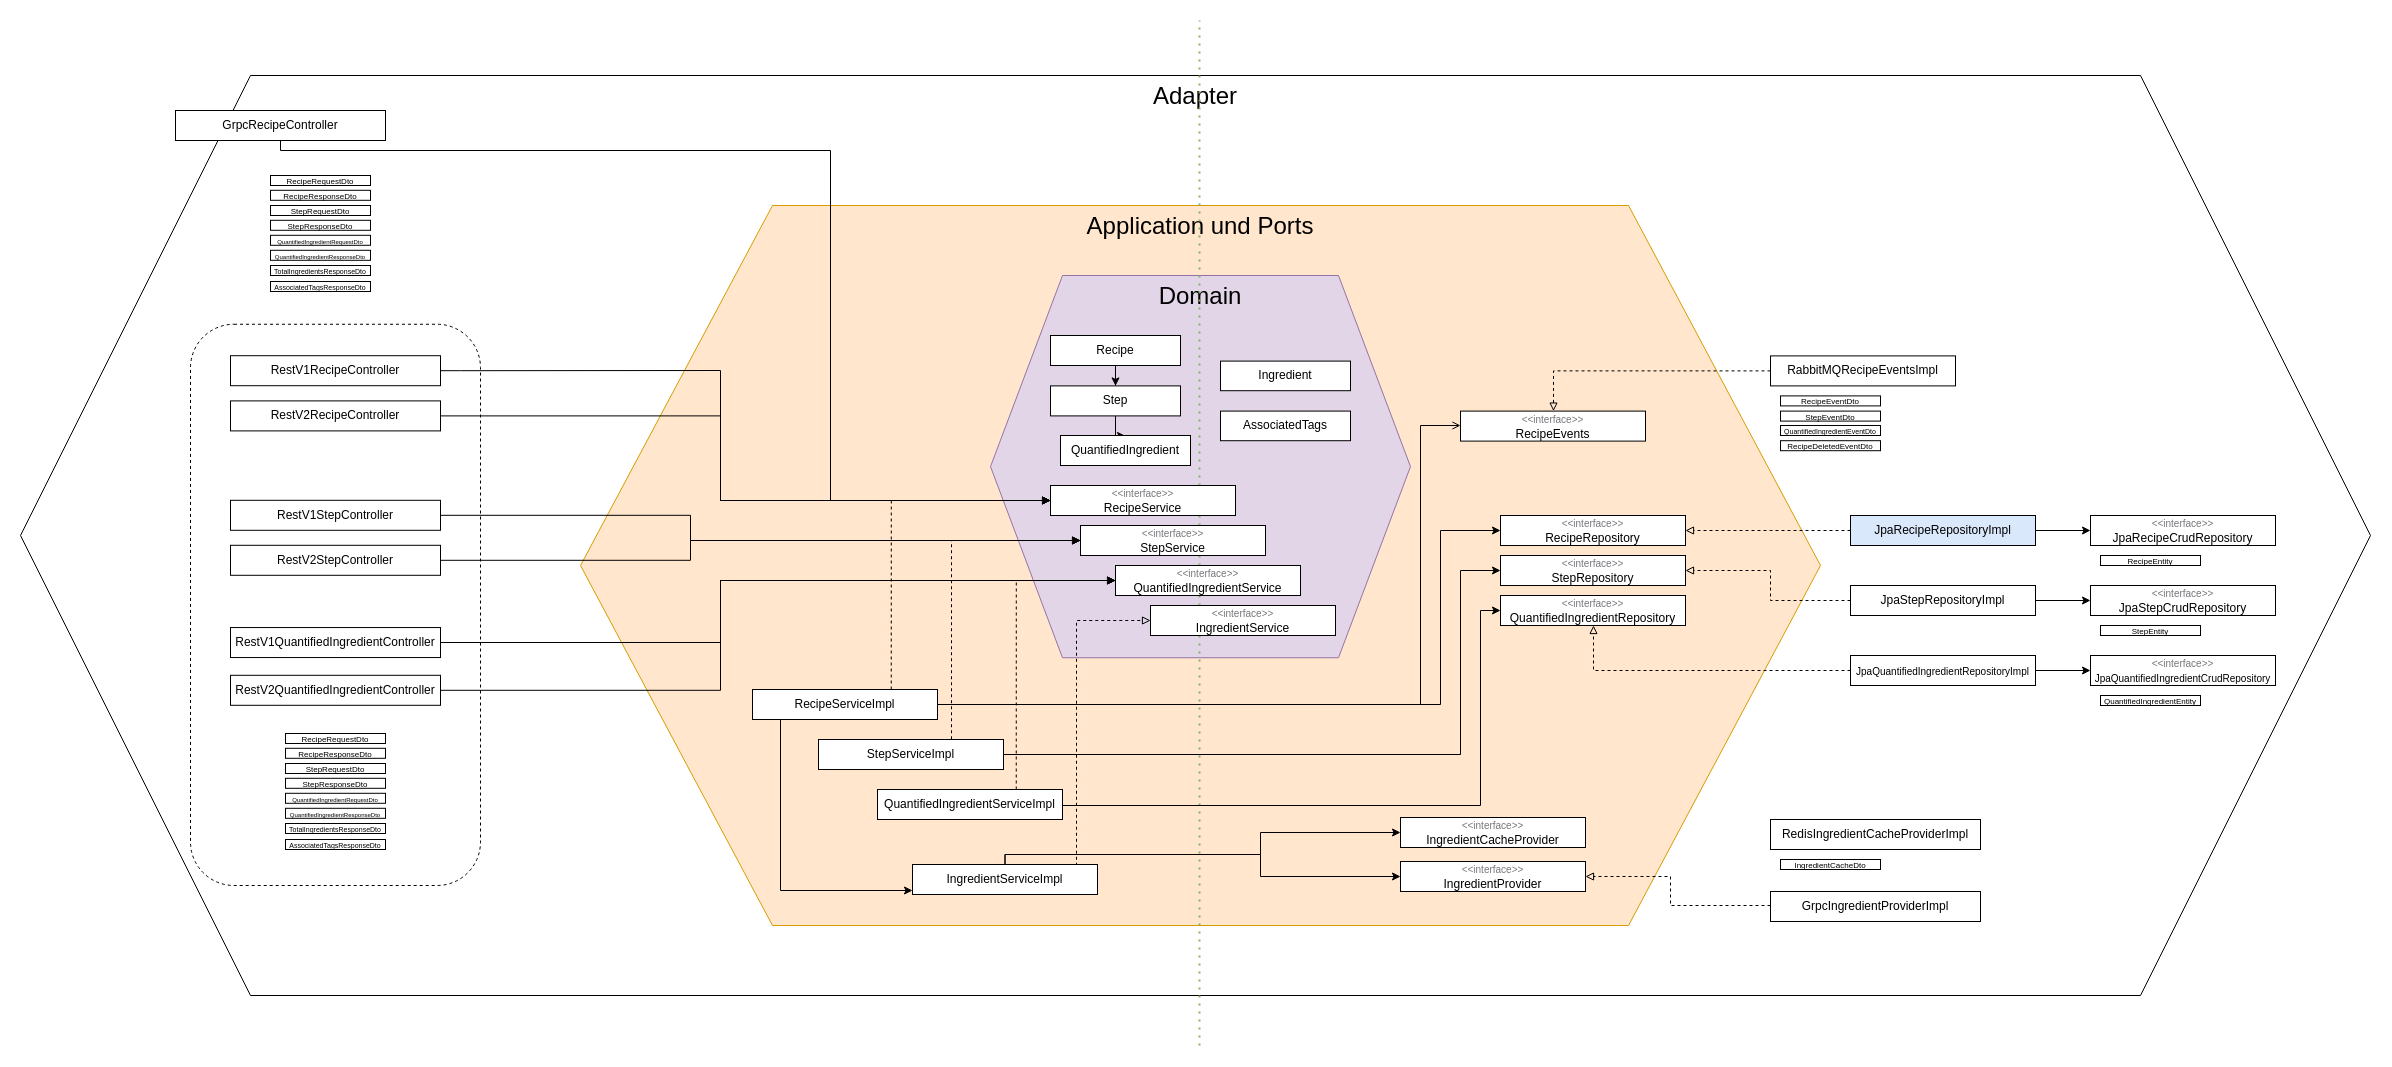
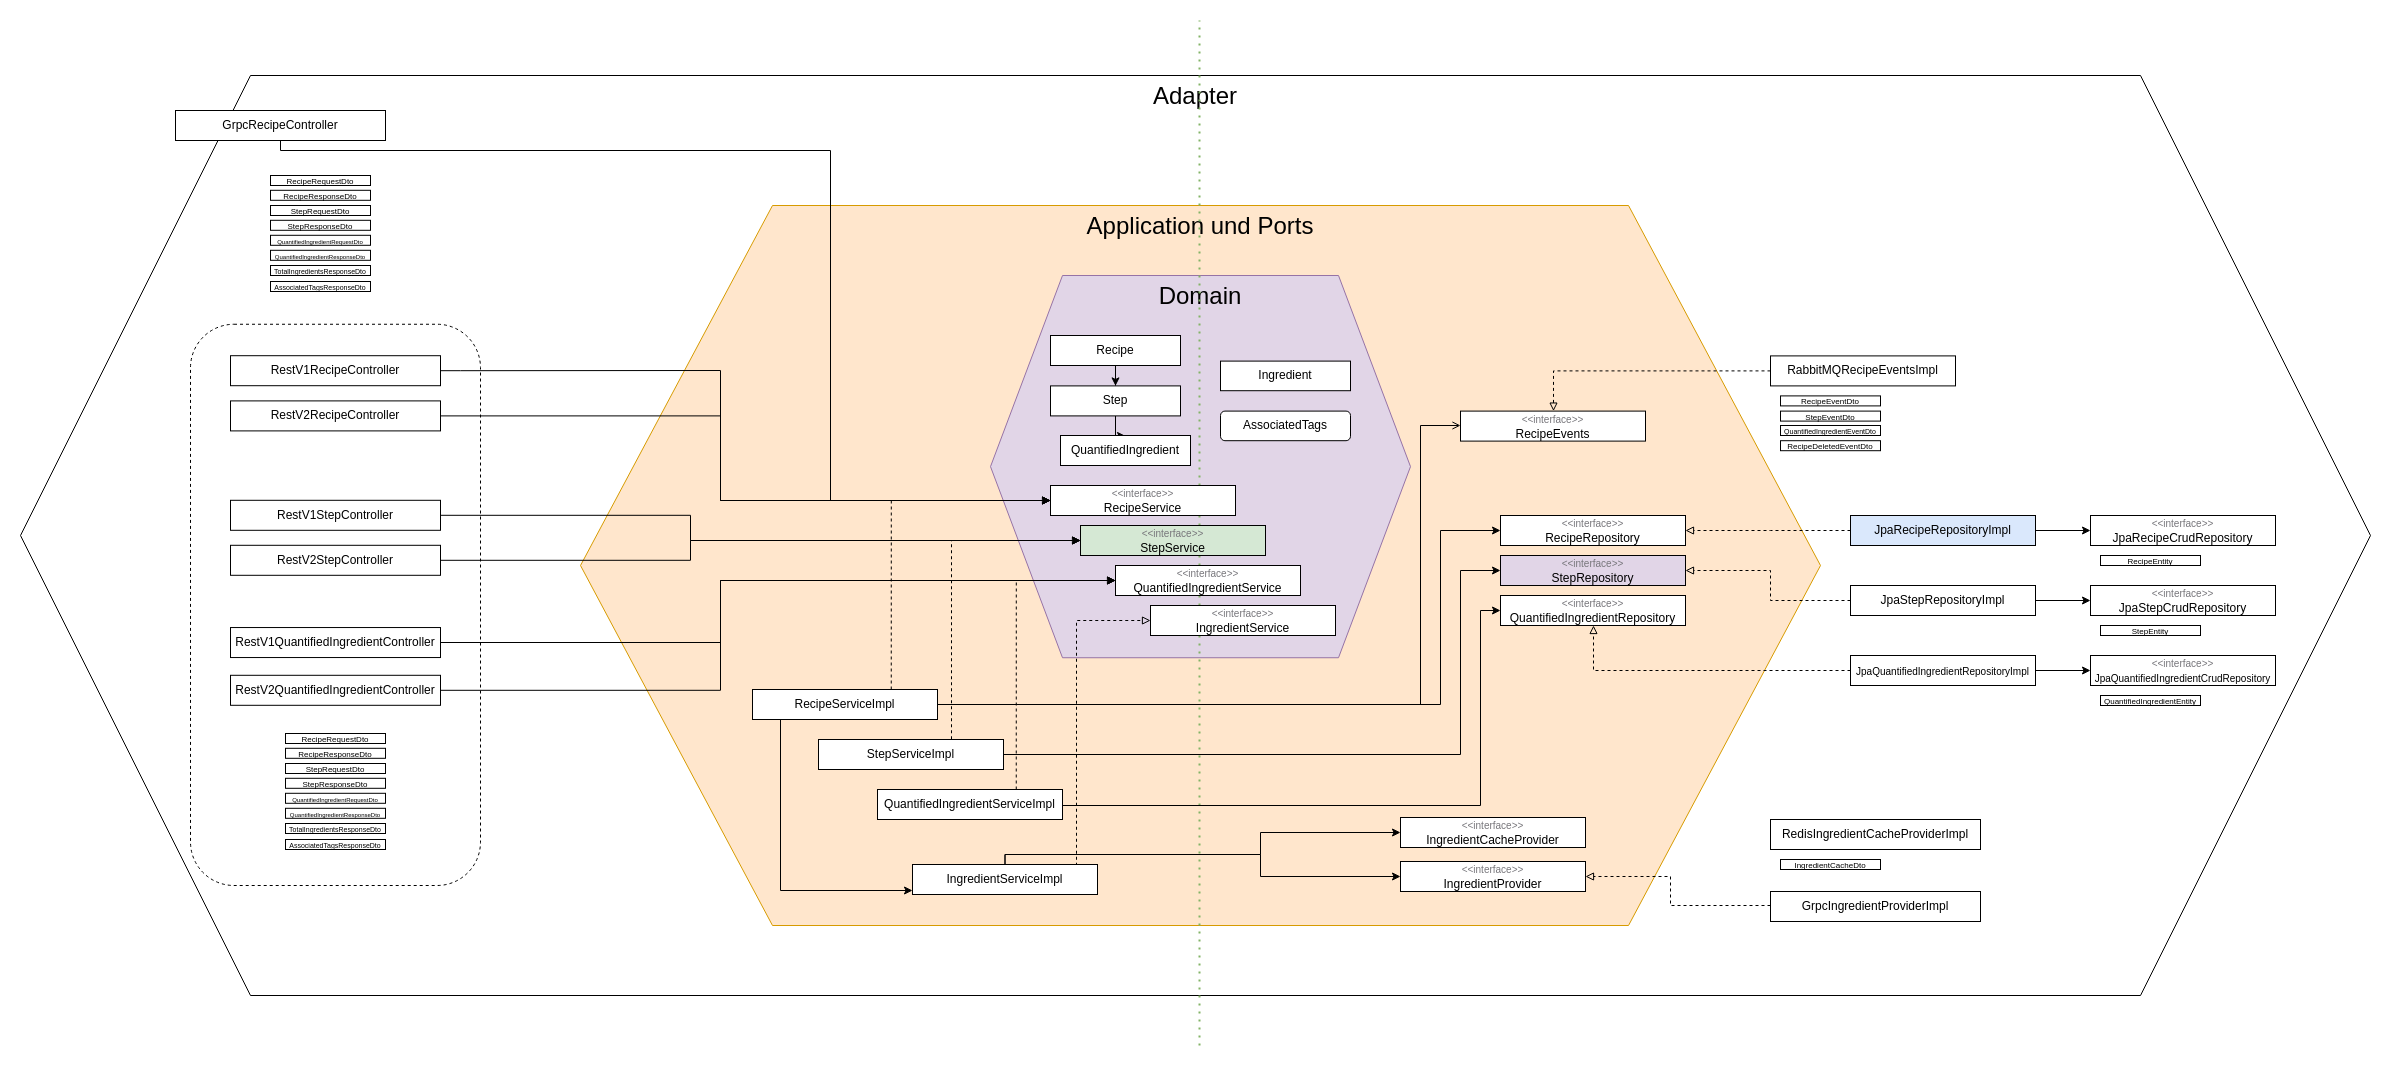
node "AssociatedTags": shape rectangle -> rounded rectangle
node "<<interface>> StepService": fillcolor #ffffff -> #d5e8d4
node "<<interface>> StepRepository": fillcolor #ffffff -> #e1d5e7
